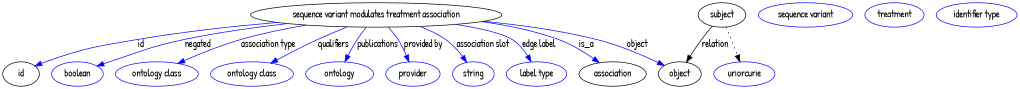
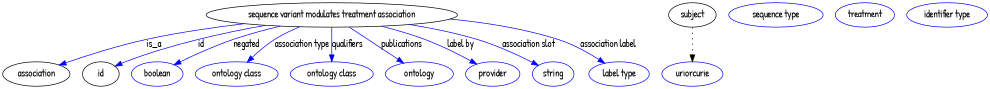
node "sequence variant": label "sequence variant" -> "sequence type"
edge "sequence variant modulates treatment association" -> "provider": label "provided by" -> "label by"
edge "sequence variant modulates treatment association" -> "label type": label "edge label" -> "association label"
node "object": removed
